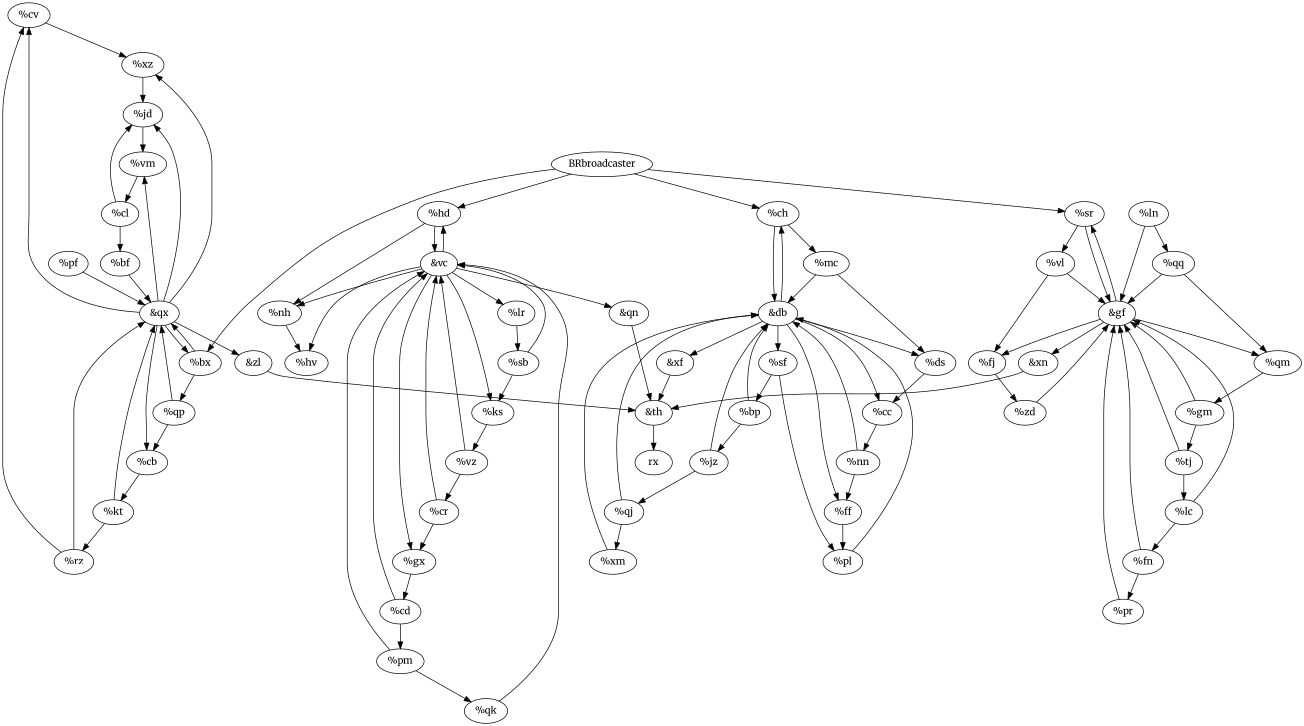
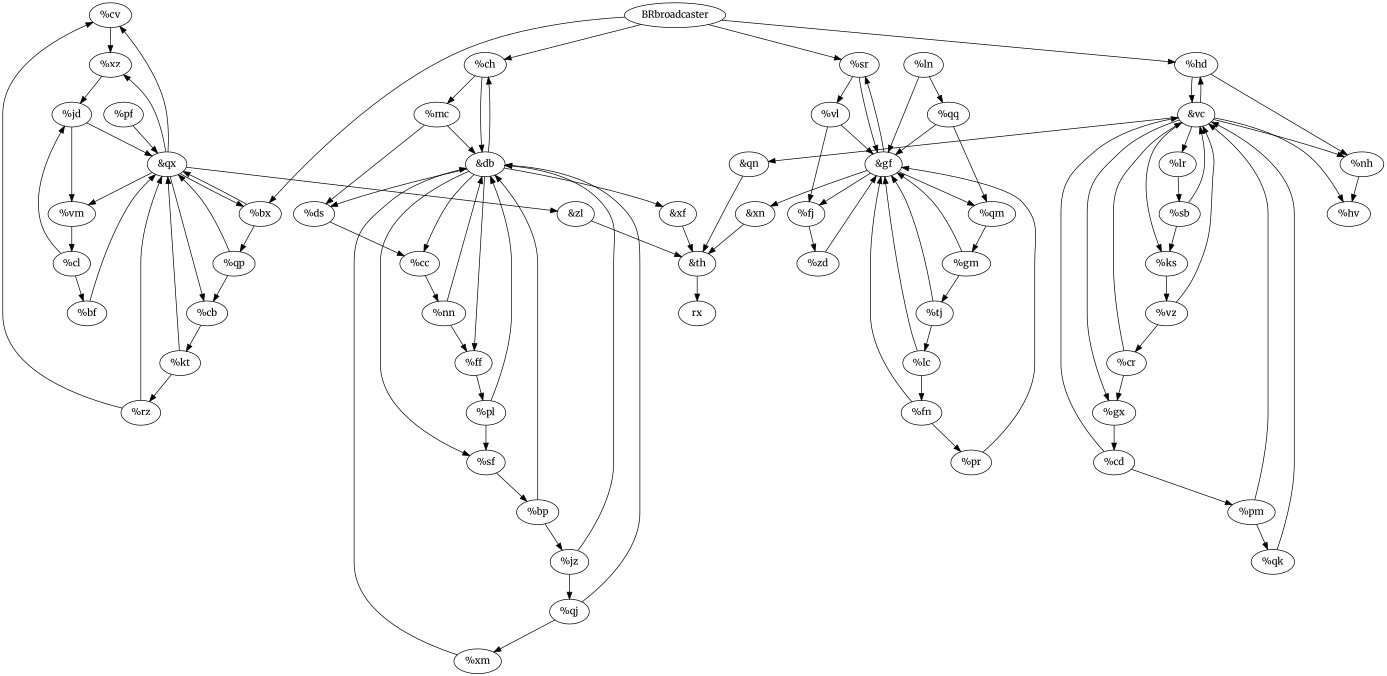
edge "&qx" -> "%jd": reversed
edge "%sf" -> "%pl": reversed
